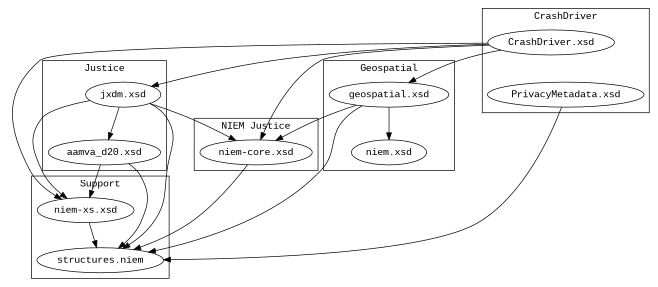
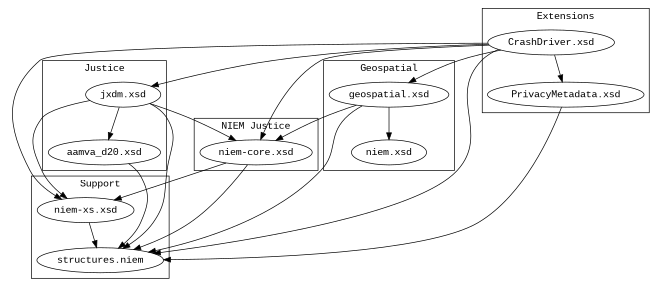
cluster "CrashDriver": label "CrashDriver" -> "Extensions"
edge "CrashDriver.xsd" -> "PrivacyMetadata.xsd": added
edge "aamva_d20.xsd" -> "niem-xs.xsd": now "niem-core.xsd" -> "niem-xs.xsd"
edge "CrashDriver.xsd" -> "structures.niem": added
